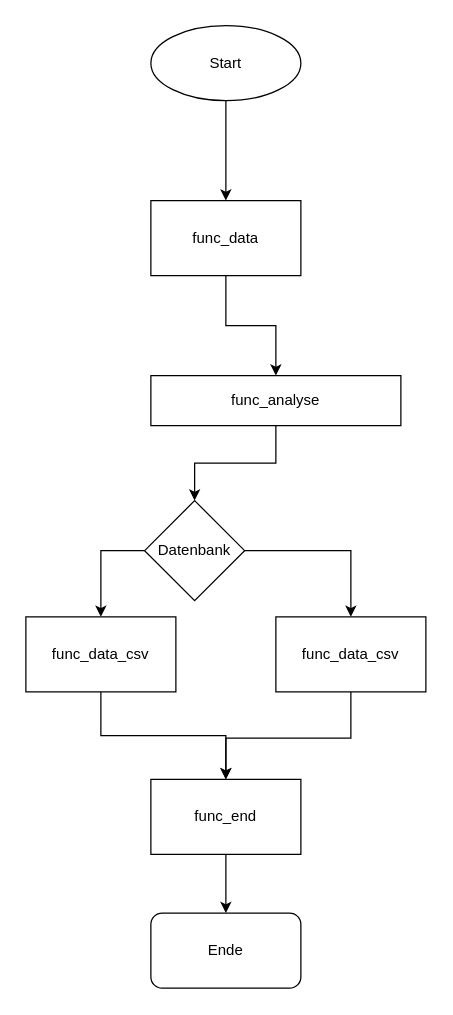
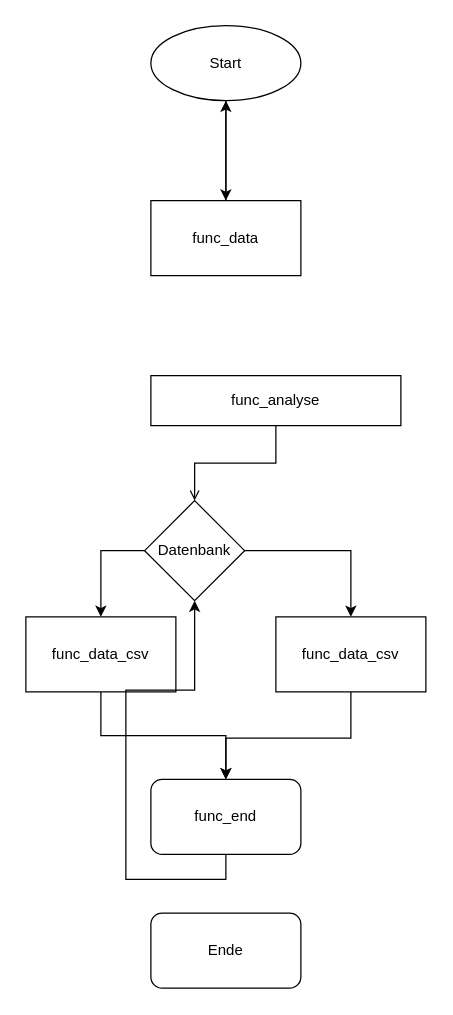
edge "func_data" -> "func_analyse": now "func_data" -> "Start"
edge "func_analyse" -> "Datenbank": arrowhead classic -> open
node "func_end": shape rectangle -> rounded rectangle
edge "func_end" -> "Ende": now "func_end" -> "Datenbank"
